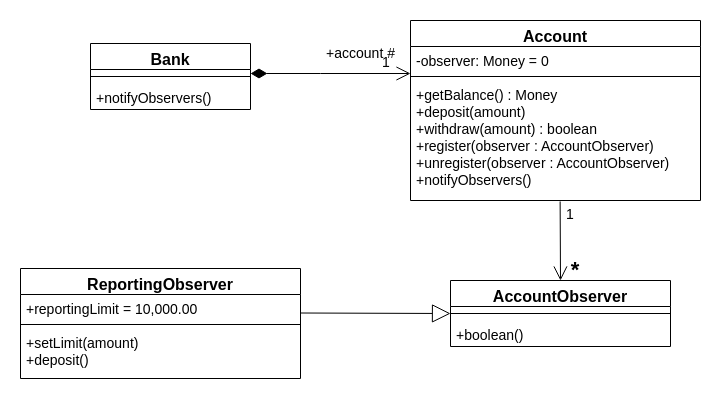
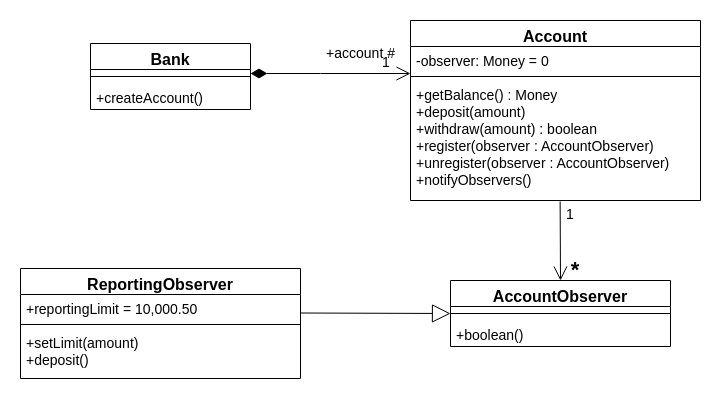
node "+notifyObservers()": label "+notifyObservers()" -> "+createAccount()"
node "+reportingLimit = 10,000.00": label "+reportingLimit = 10,000.00" -> "+reportingLimit = 10,000.50"
